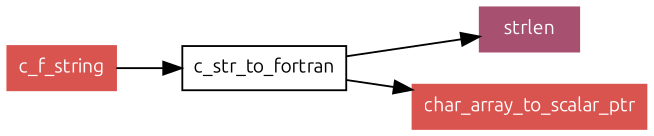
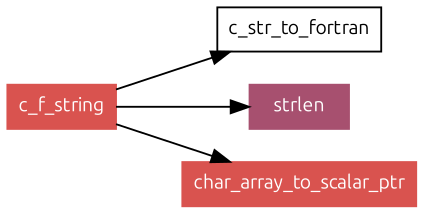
edge "c_str_to_fortran" -> "strlen": now "c_f_string" -> "strlen"
edge "c_str_to_fortran" -> "char_array_to_scalar_ptr": now "c_f_string" -> "char_array_to_scalar_ptr"
